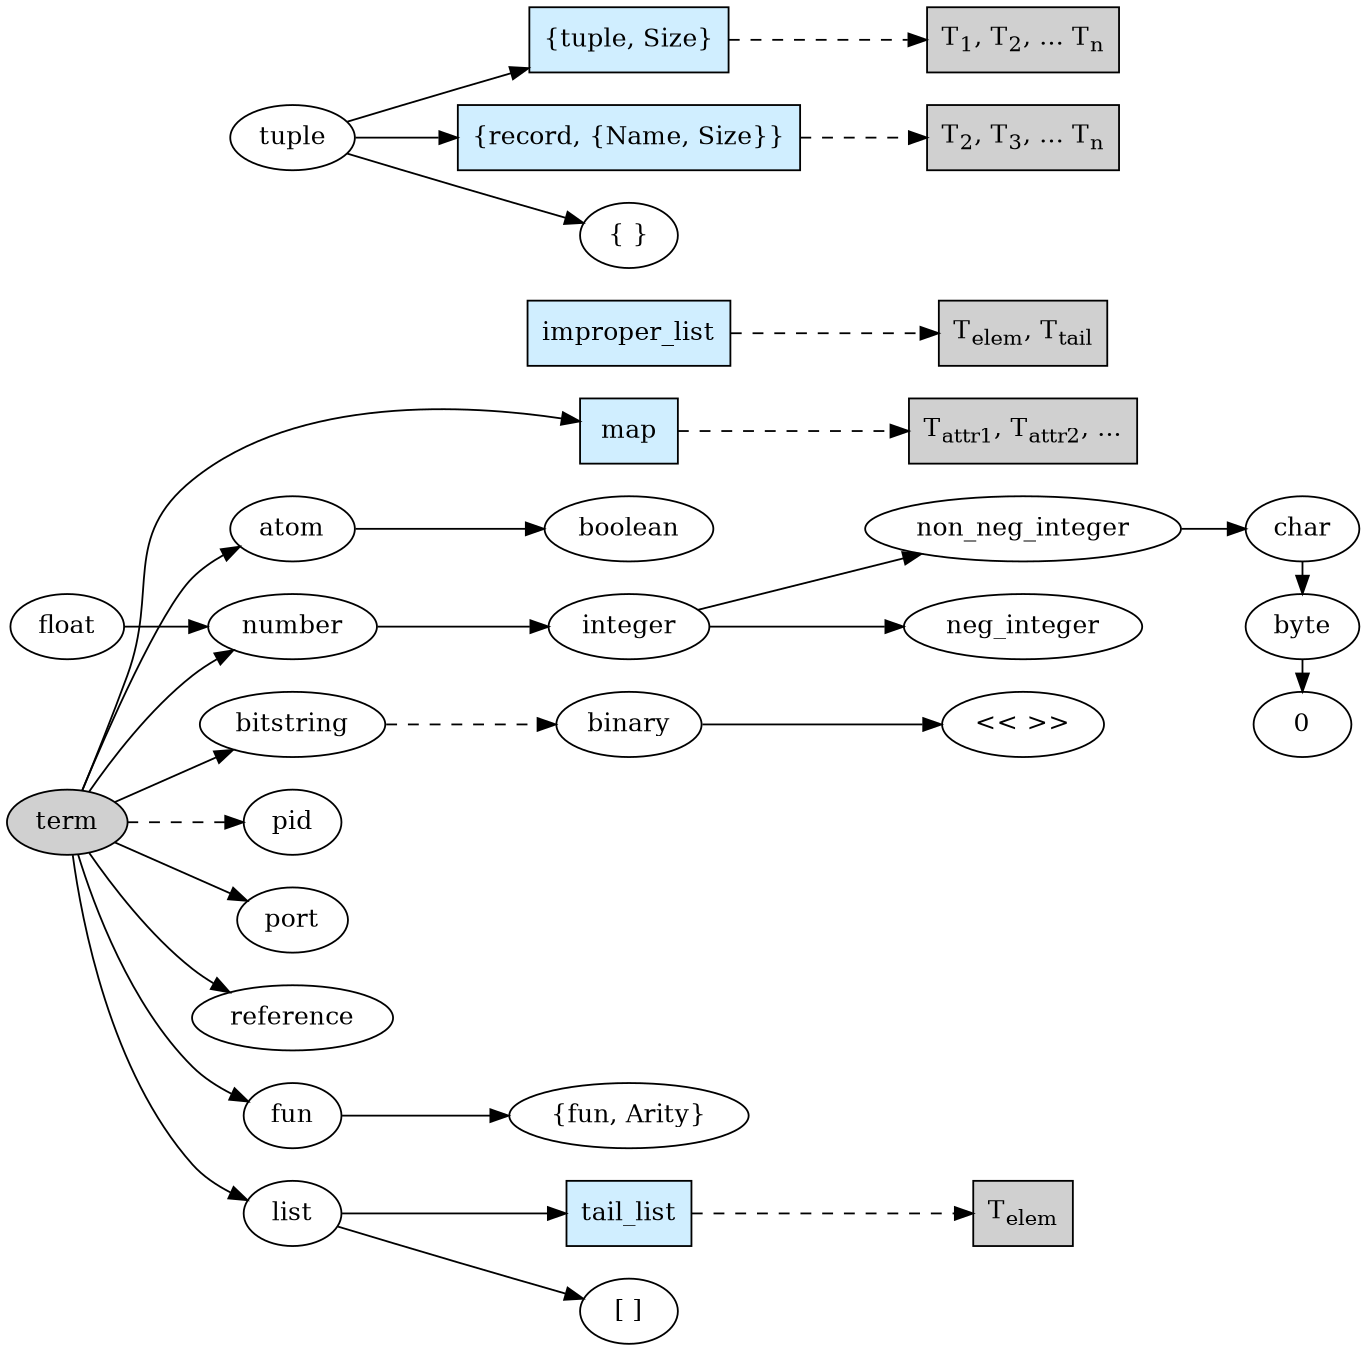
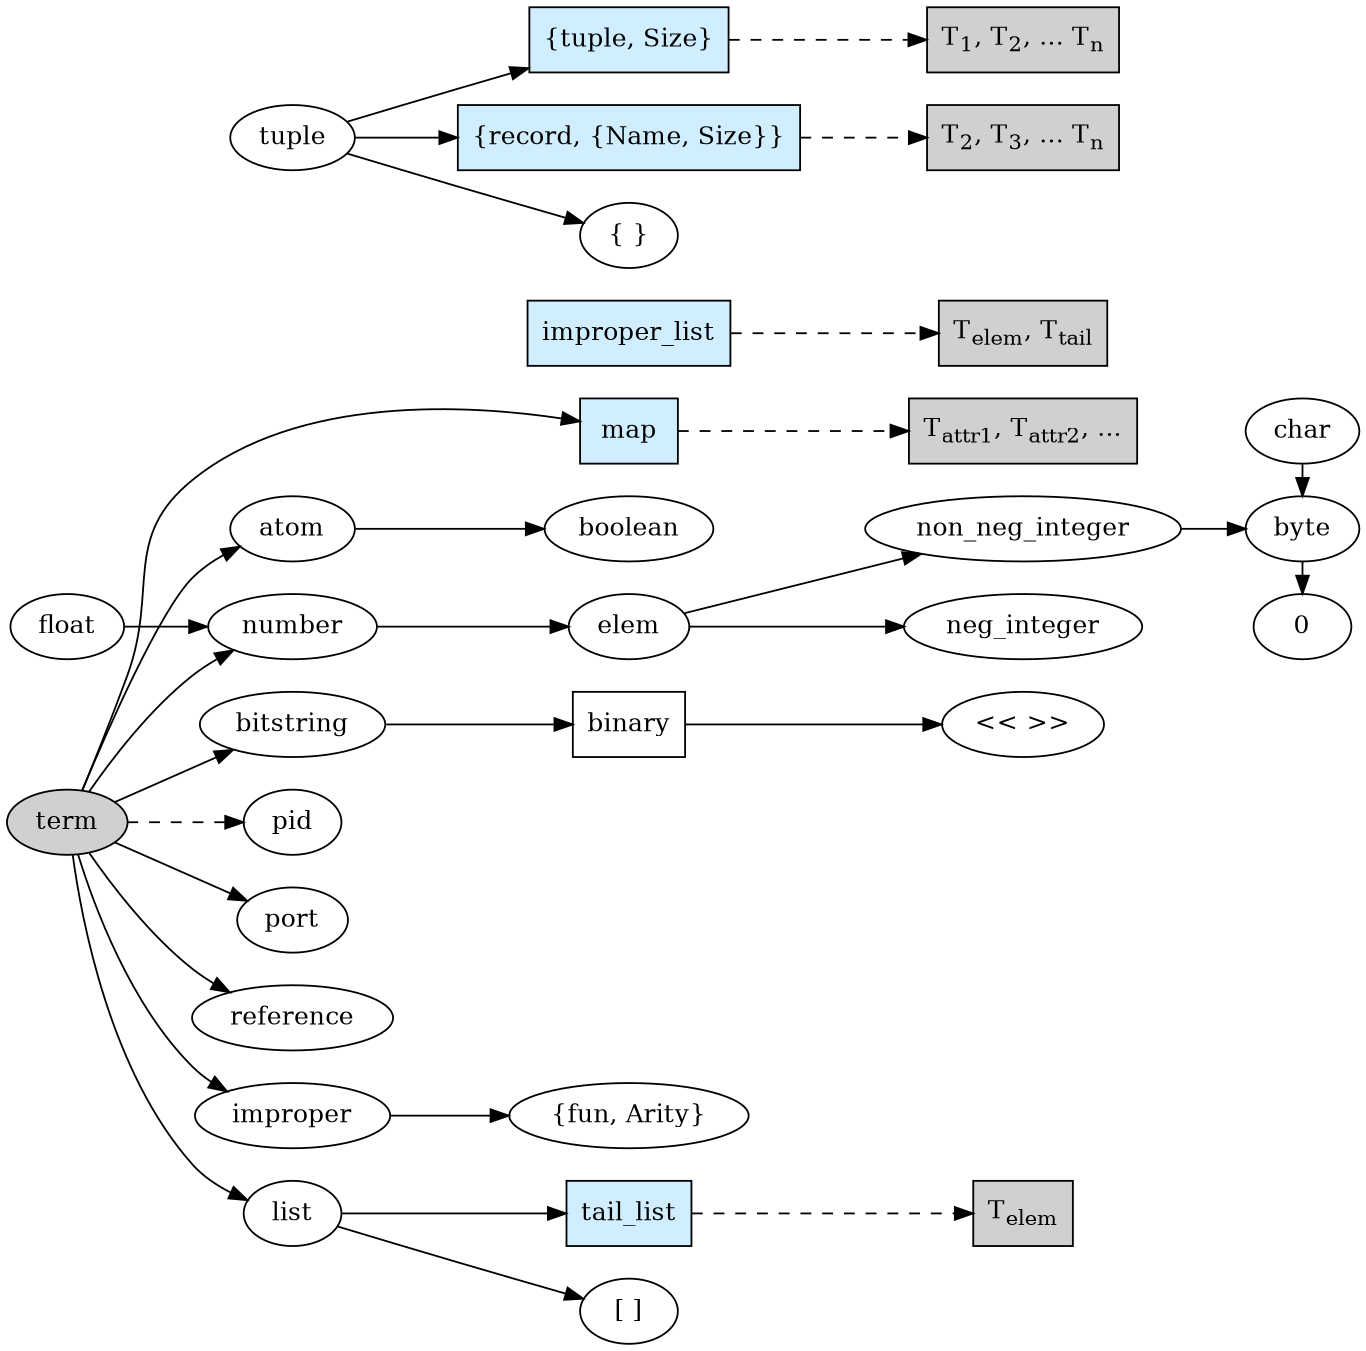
edge "non_neg_integer" -> "char": now "non_neg_integer" -> "byte"
node "integer": label "integer" -> "elem"
edge "bitstring" -> "binary": style dashed -> solid
node "binary": shape ellipse -> box
node "fun": label "fun" -> "improper"
